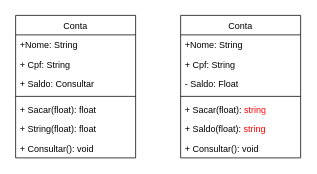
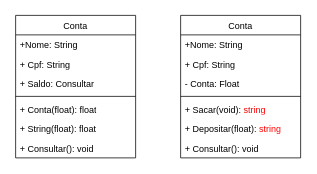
node "- Saldo: Float": label "- Saldo: Float" -> "- Conta: Float"
node "+ Sacar(float): float": label "+ Sacar(float): float" -> "+ Conta(float): float"
node "+ Sacar(float): string": label "+ Sacar(float): string" -> "+ Sacar(void): string"
node "+ Saldo(float): string": label "+ Saldo(float): string" -> "+ Depositar(float): string"
